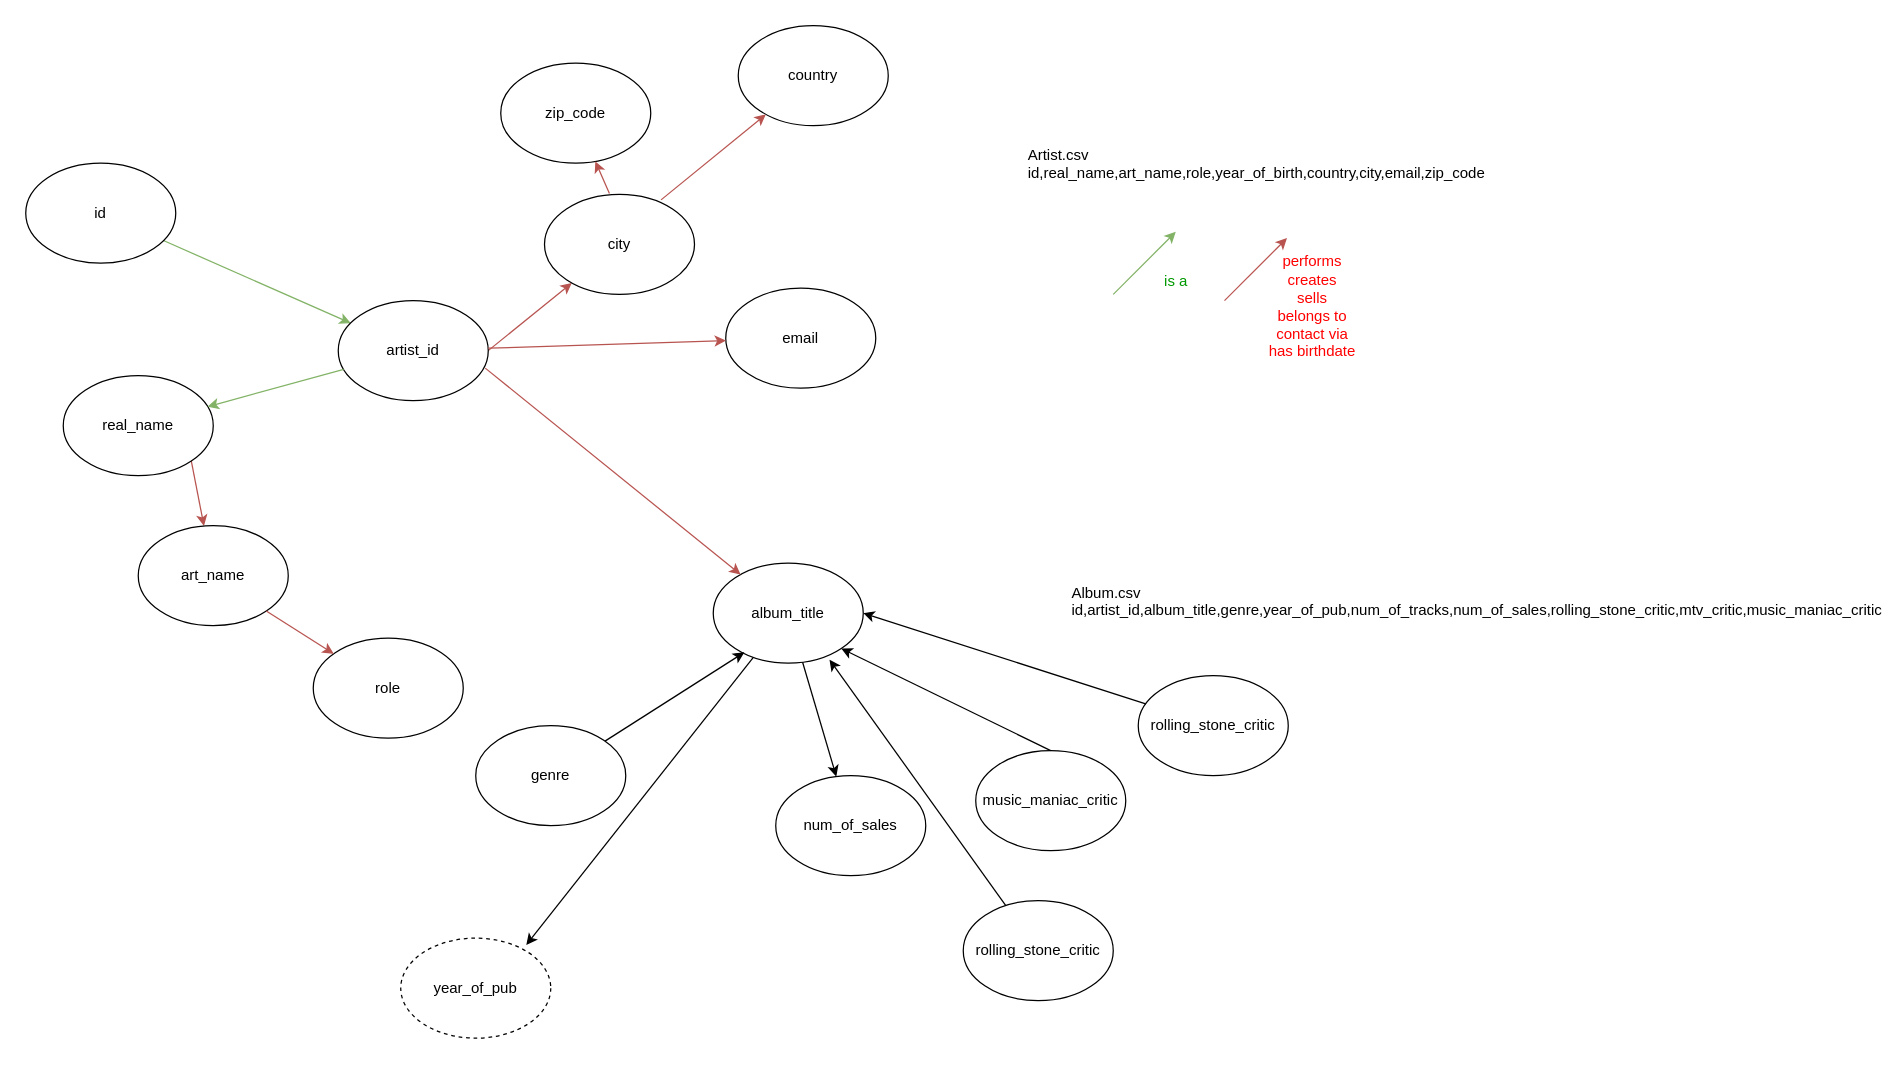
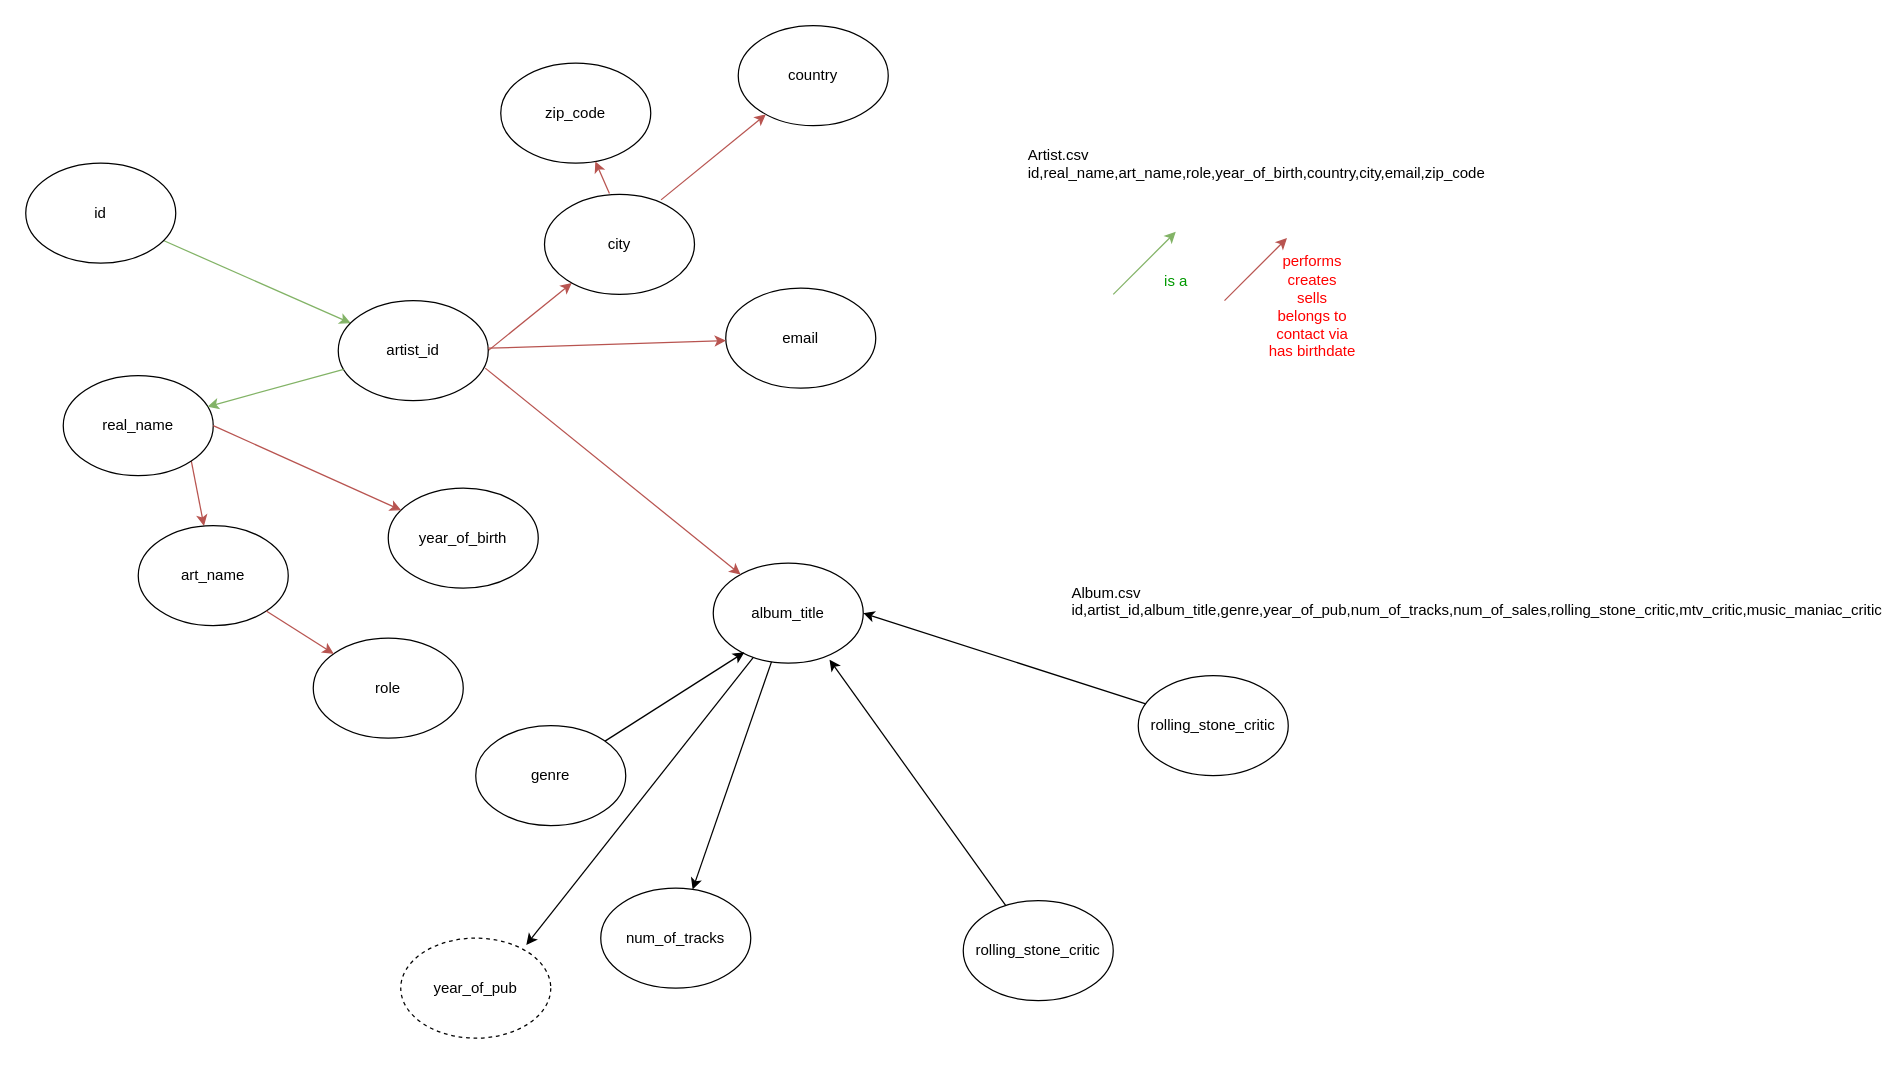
edge "real_name" -> "year_of_birth": added
node "year_of_birth": added
edge "music_maniac_critic" -> "album_title": removed
edge "album_title" -> "num_of_sales": removed
edge "album_title" -> "num_of_tracks": added
node "music_maniac_critic": removed
node "num_of_sales": removed
node "num_of_tracks": added
